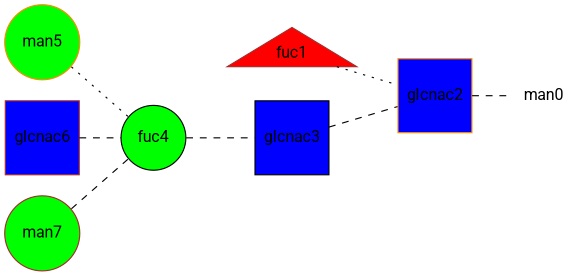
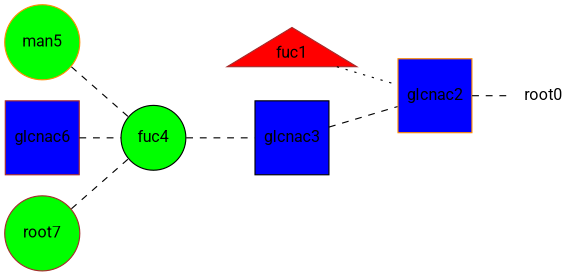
edge "man5" -- "fuc4": style dotted -> dashed
node "man0": label "man0" -> "root0"
node "man7": label "man7" -> "root7"
